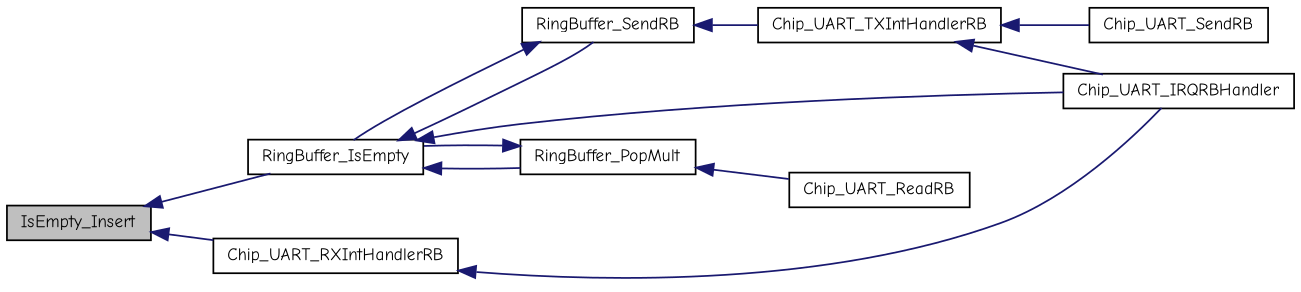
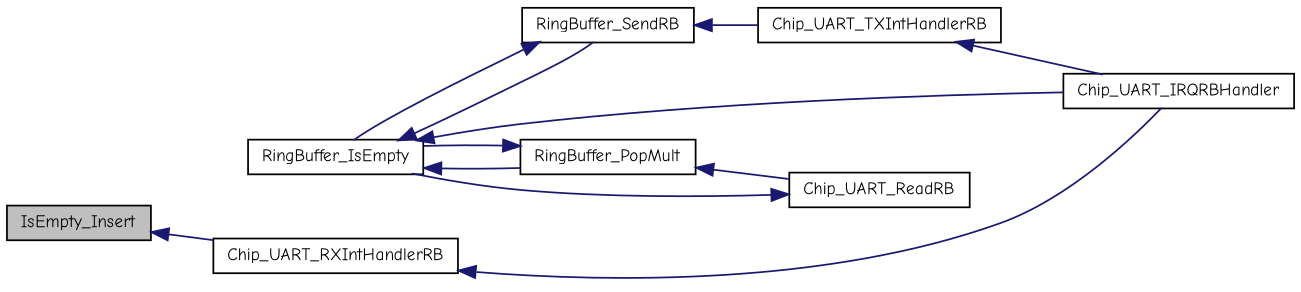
node "Chip_UART_SendRB": removed
edge "RingBuffer_IsEmpty" -> "IsEmpty_Insert": now "RingBuffer_IsEmpty" -> "Chip_UART_ReadRB"
